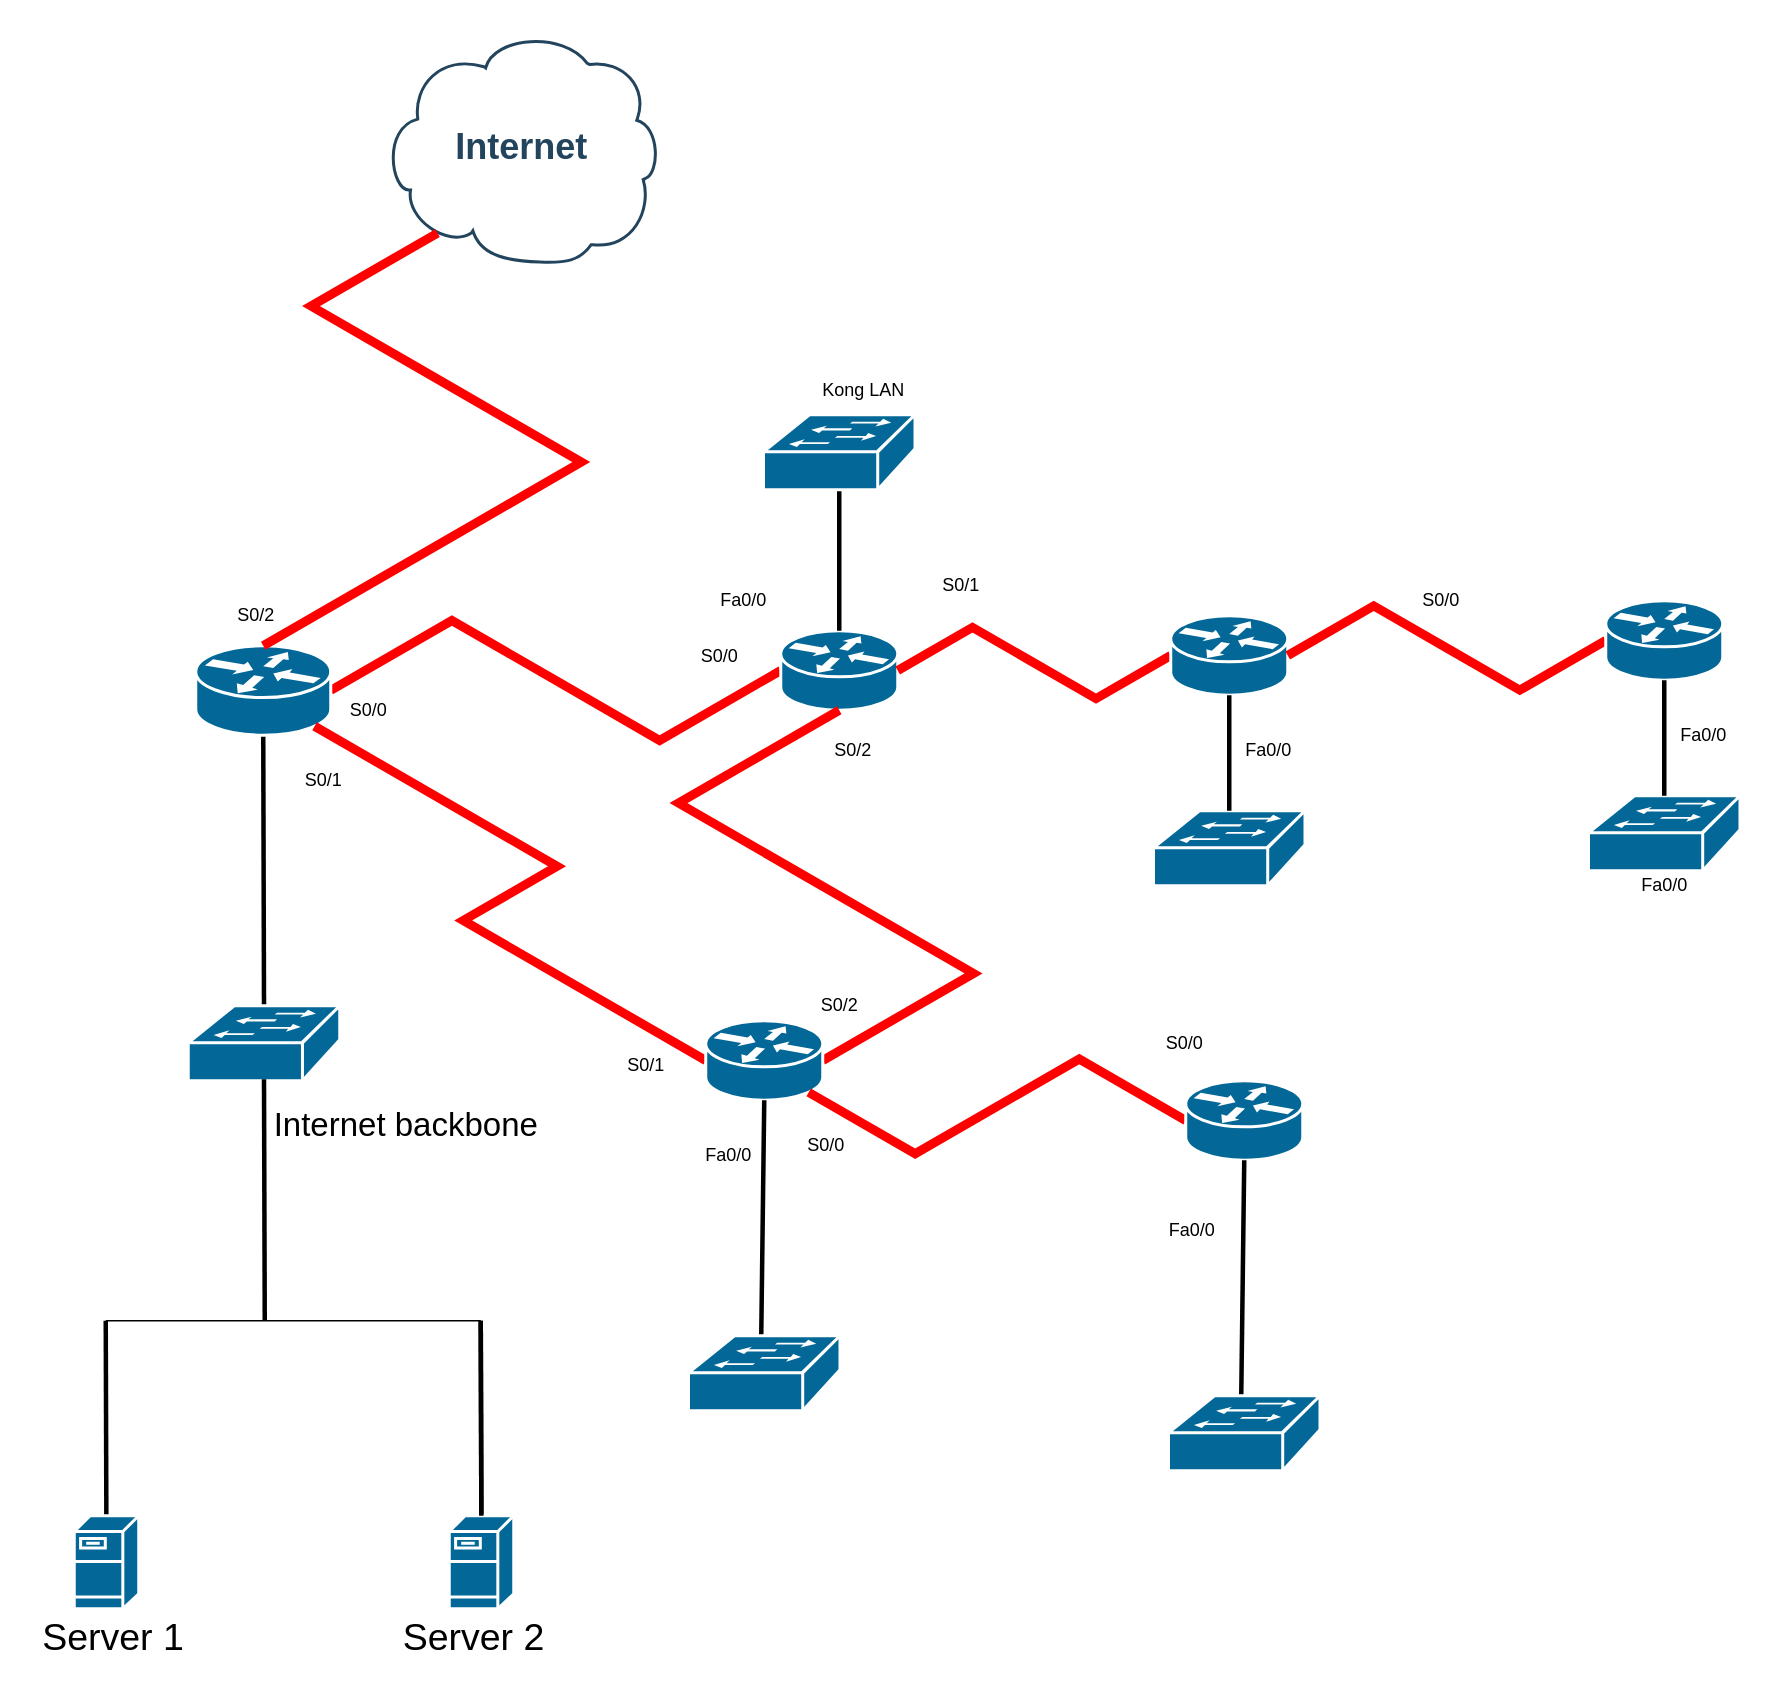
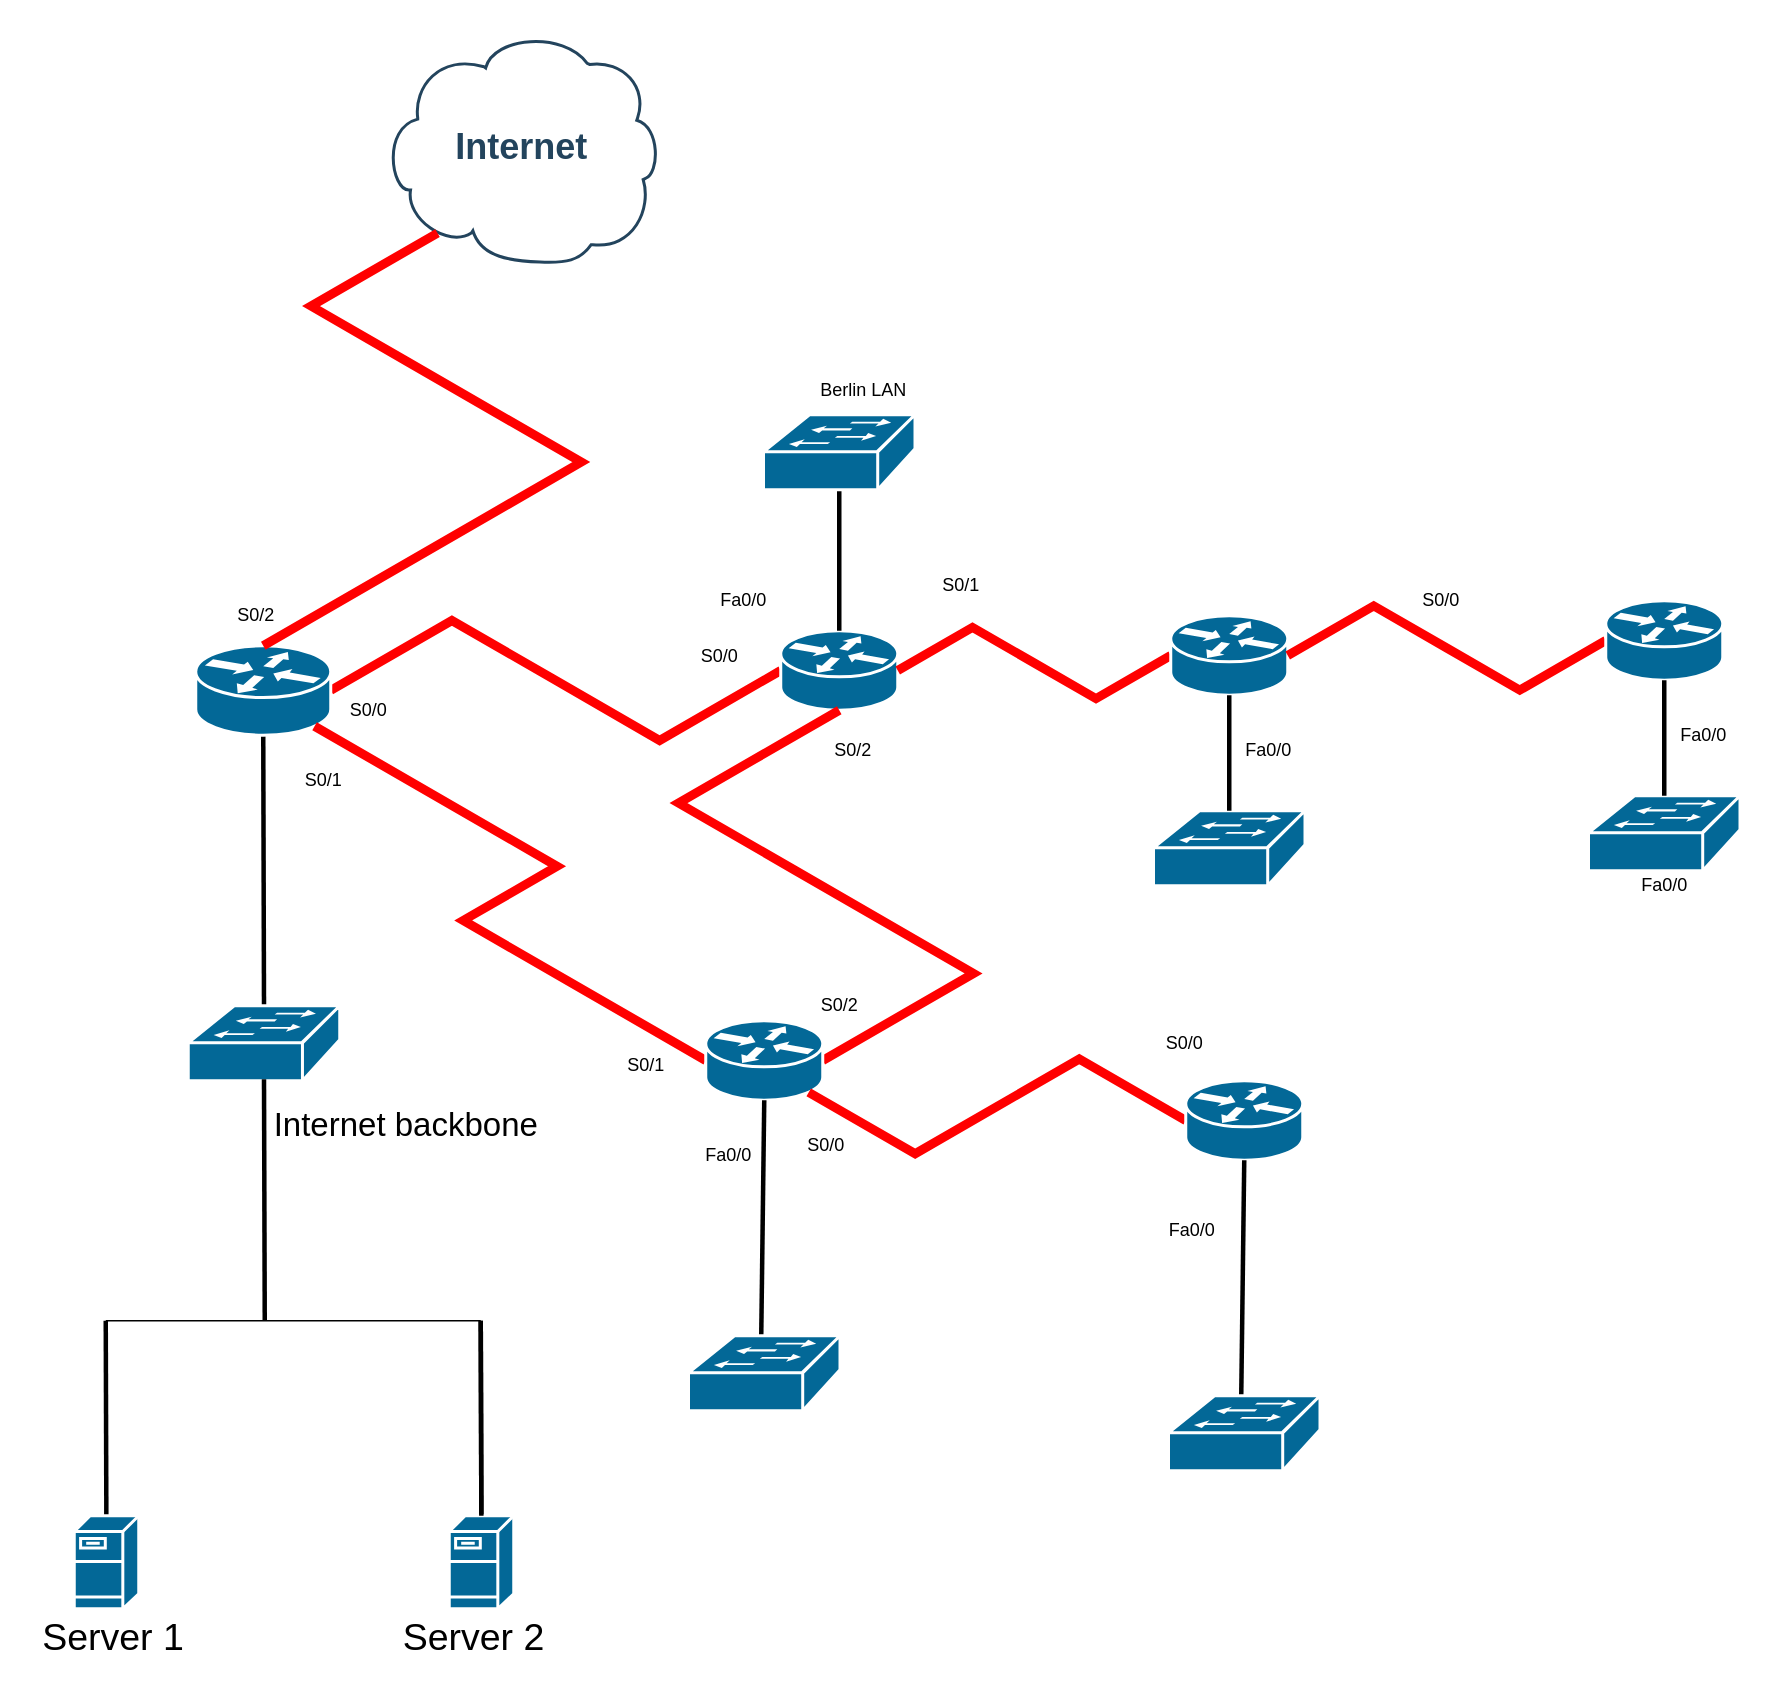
node "Kong LAN": label "Kong LAN" -> "Berlin LAN"
